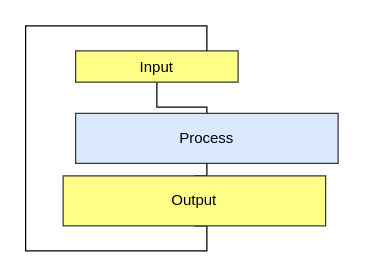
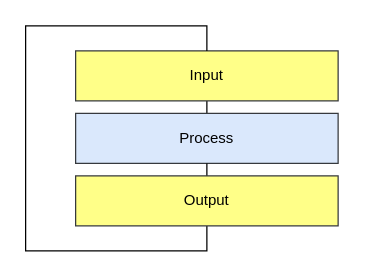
node "Input": size 163x31 -> 263x50
node "Output": moved (194, 201) -> (207, 201)
